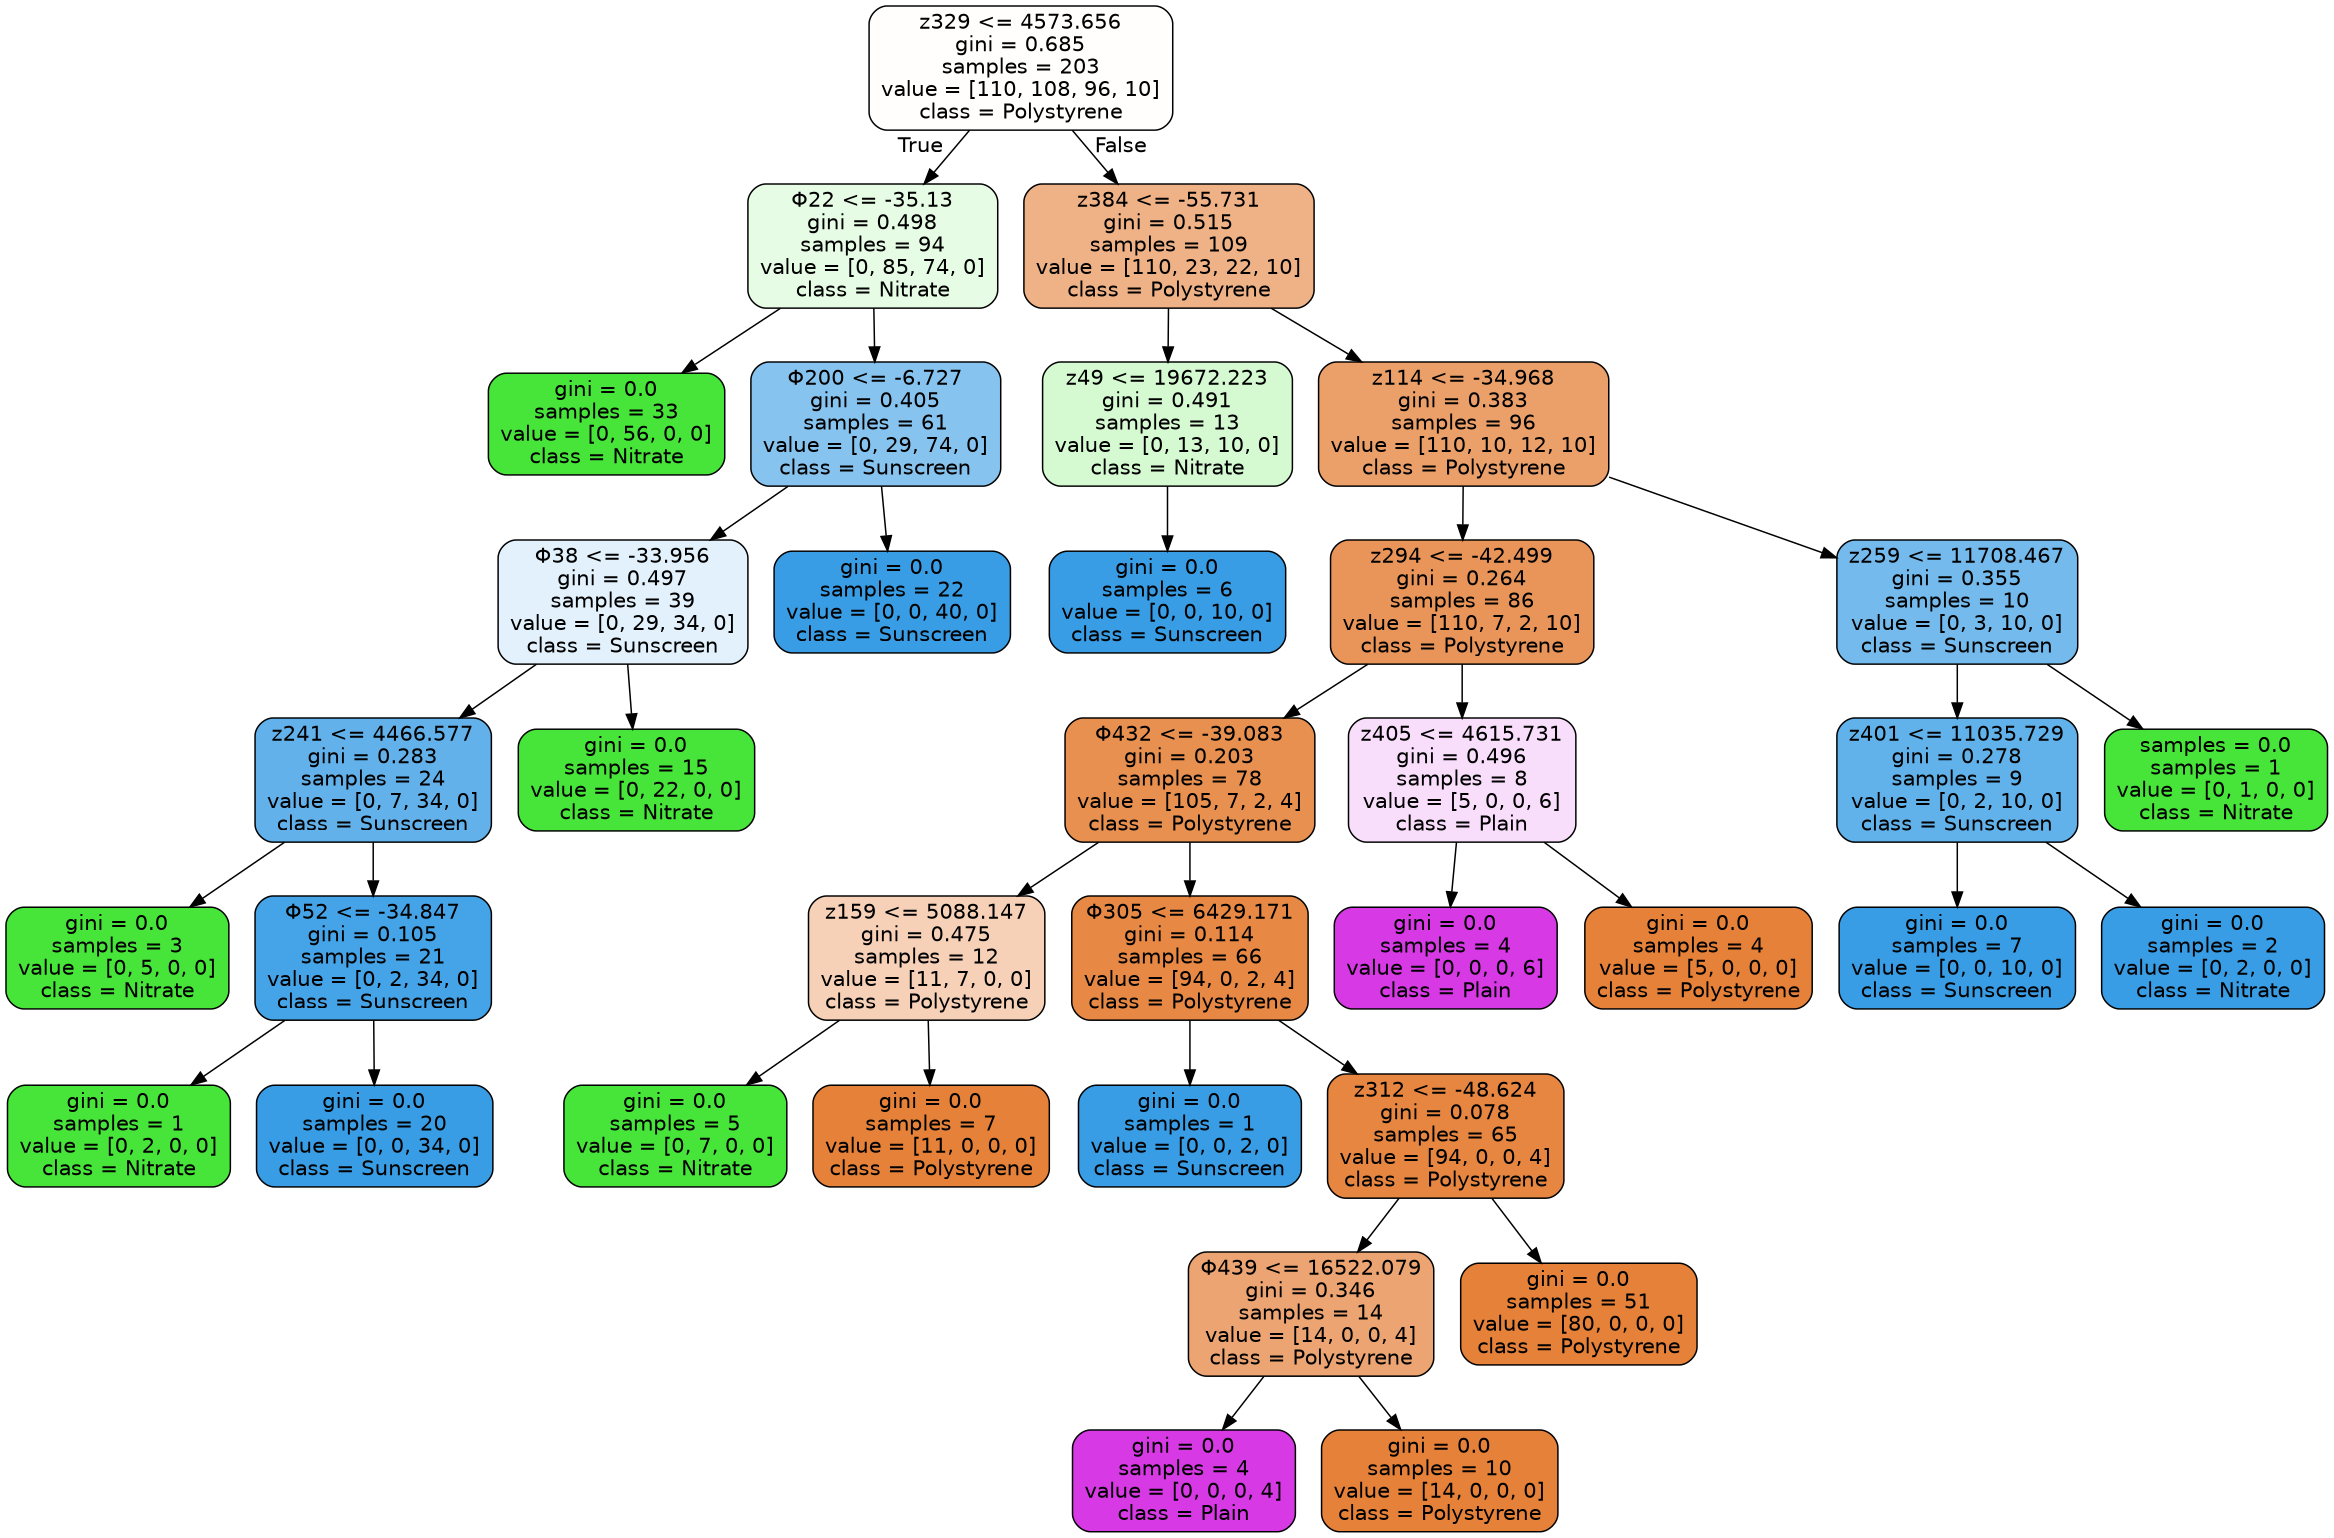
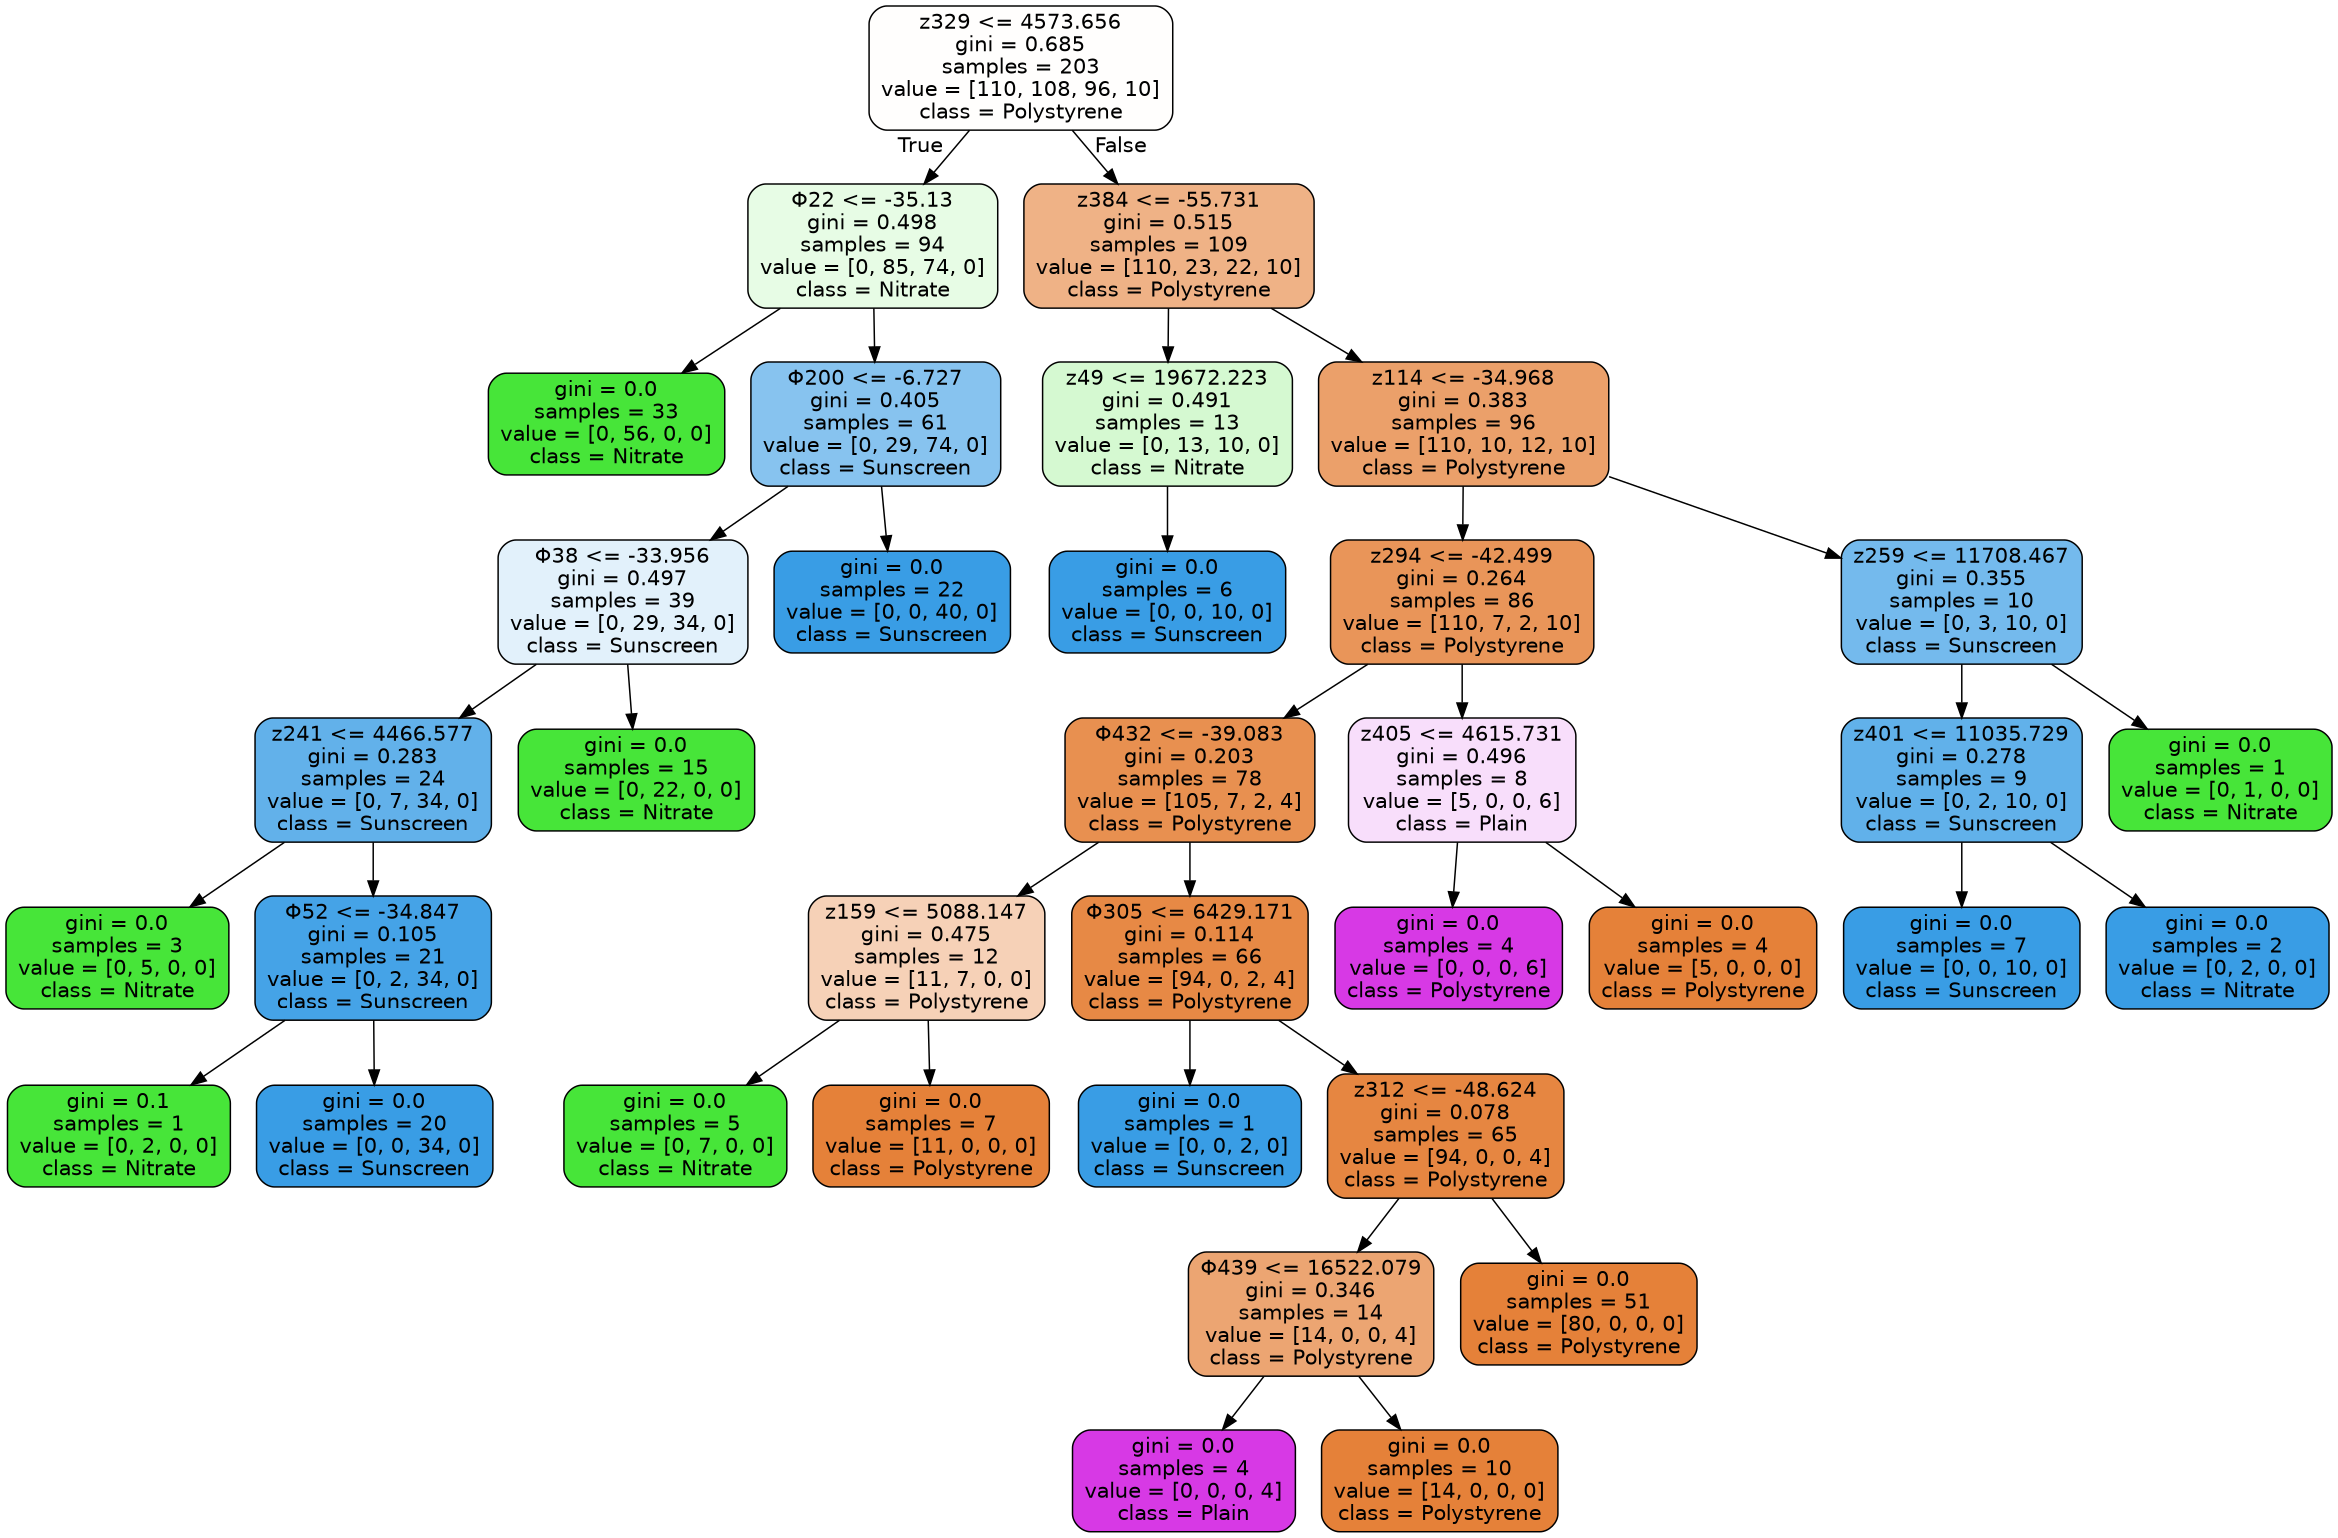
node "samples = 0.0 samples = 1 value = [0, 1, 0, 0] class = Nitrate": label "samples = 0.0 samples = 1 value = [0, 1, 0, 0] class = Nitrate" -> "gini = 0.0 samples = 1 value = [0, 1, 0, 0] class = Nitrate"
node "gini = 0.0 samples = 4 value = [0, 0, 0, 6] class = Plain": label "gini = 0.0 samples = 4 value = [0, 0, 0, 6] class = Plain" -> "gini = 0.0 samples = 4 value = [0, 0, 0, 6] class = Polystyrene"
node "gini = 0.0 samples = 1 value = [0, 2, 0, 0] class = Nitrate": label "gini = 0.0 samples = 1 value = [0, 2, 0, 0] class = Nitrate" -> "gini = 0.1 samples = 1 value = [0, 2, 0, 0] class = Nitrate"
